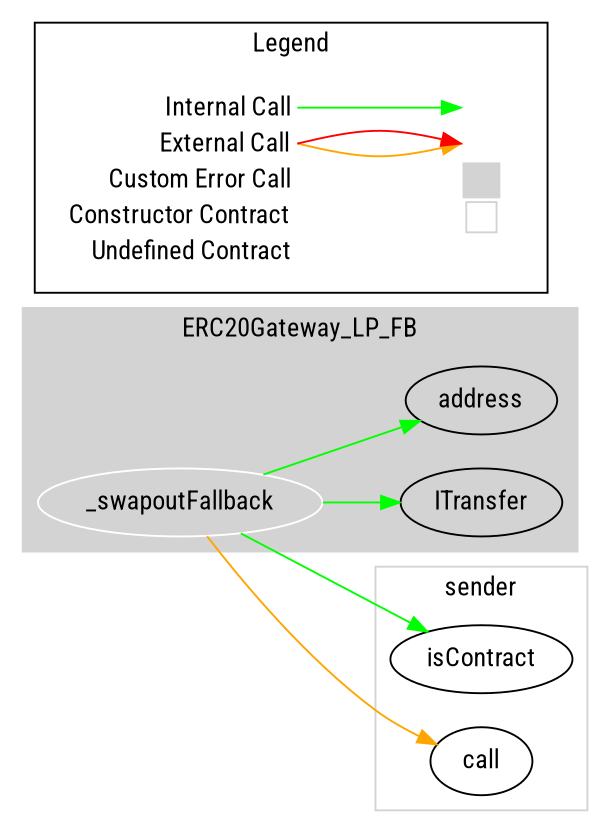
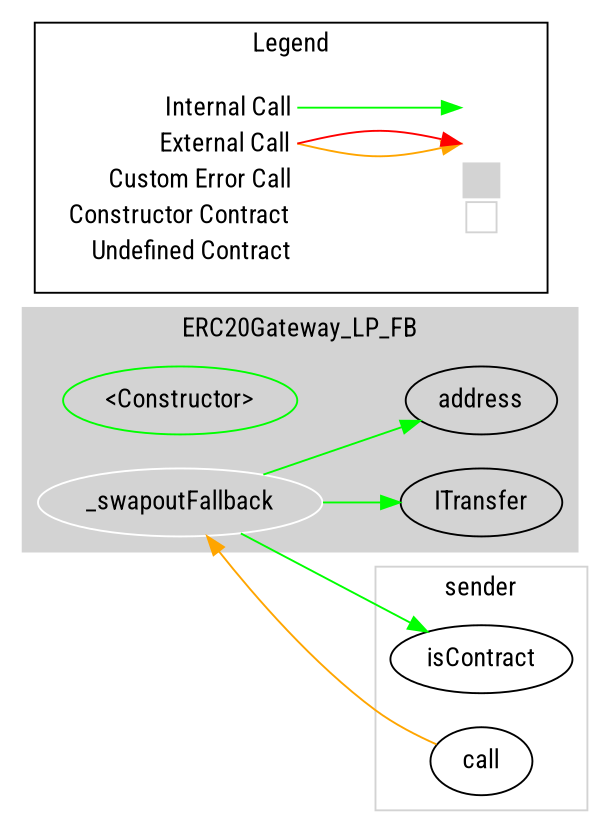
node "<Constructor>": added
edge "_swapoutFallback" -> "call": reversed
